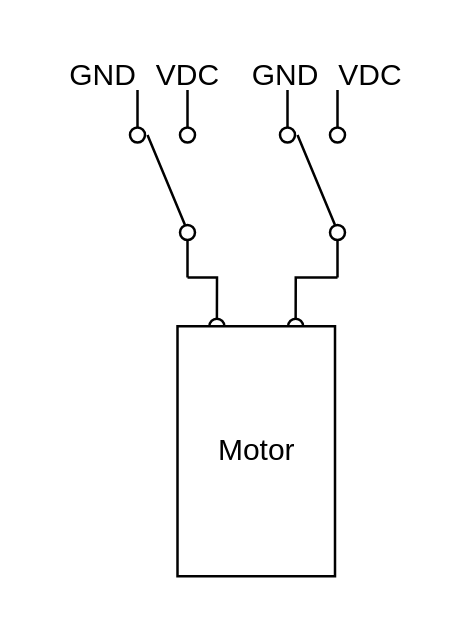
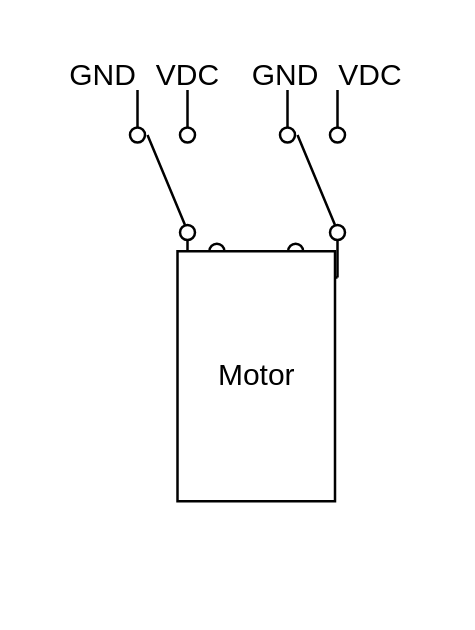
node "Motor": moved (256, 451) -> (256, 376)
